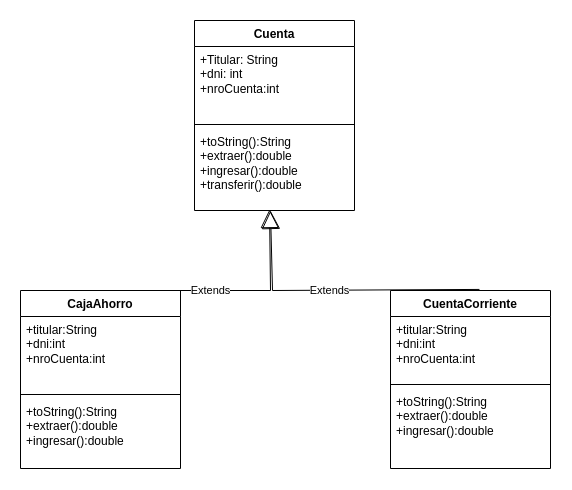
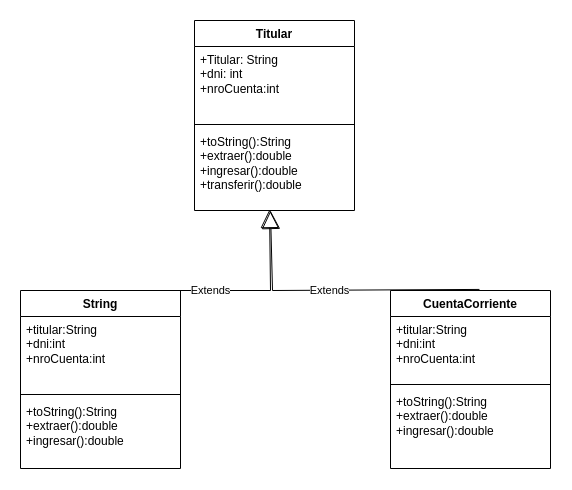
node "Cuenta": label "Cuenta" -> "Titular"
node "CajaAhorro": label "CajaAhorro" -> "String"
